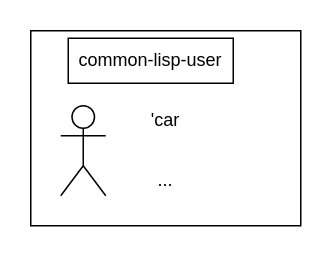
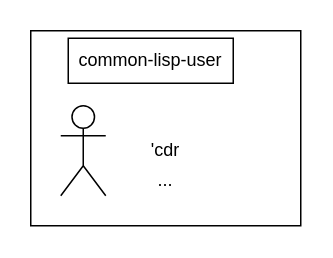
node "'car": removed
node "'cdr": added
